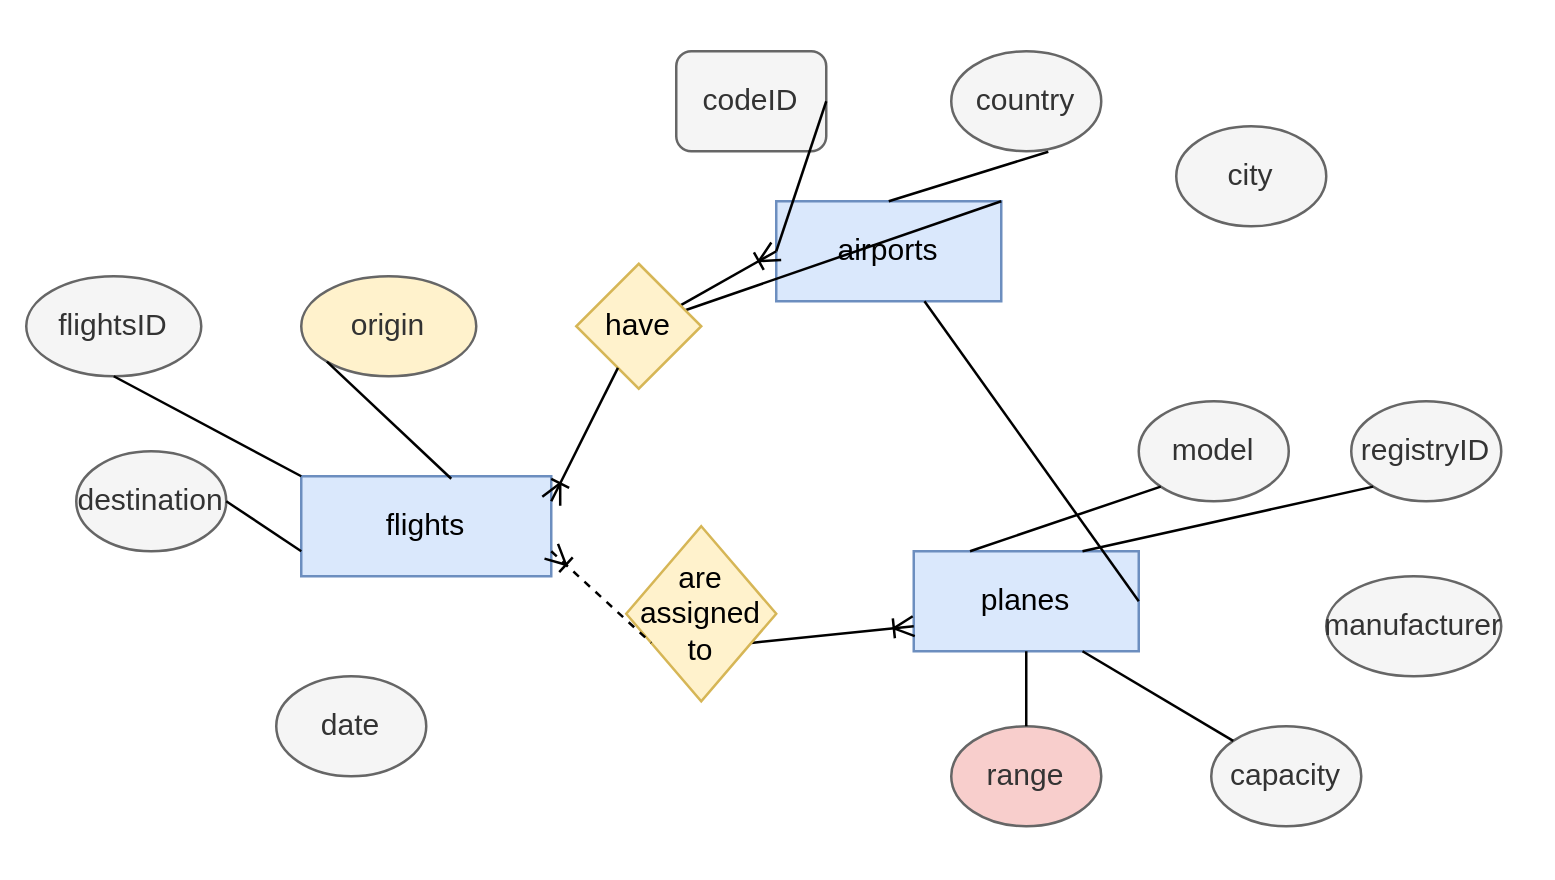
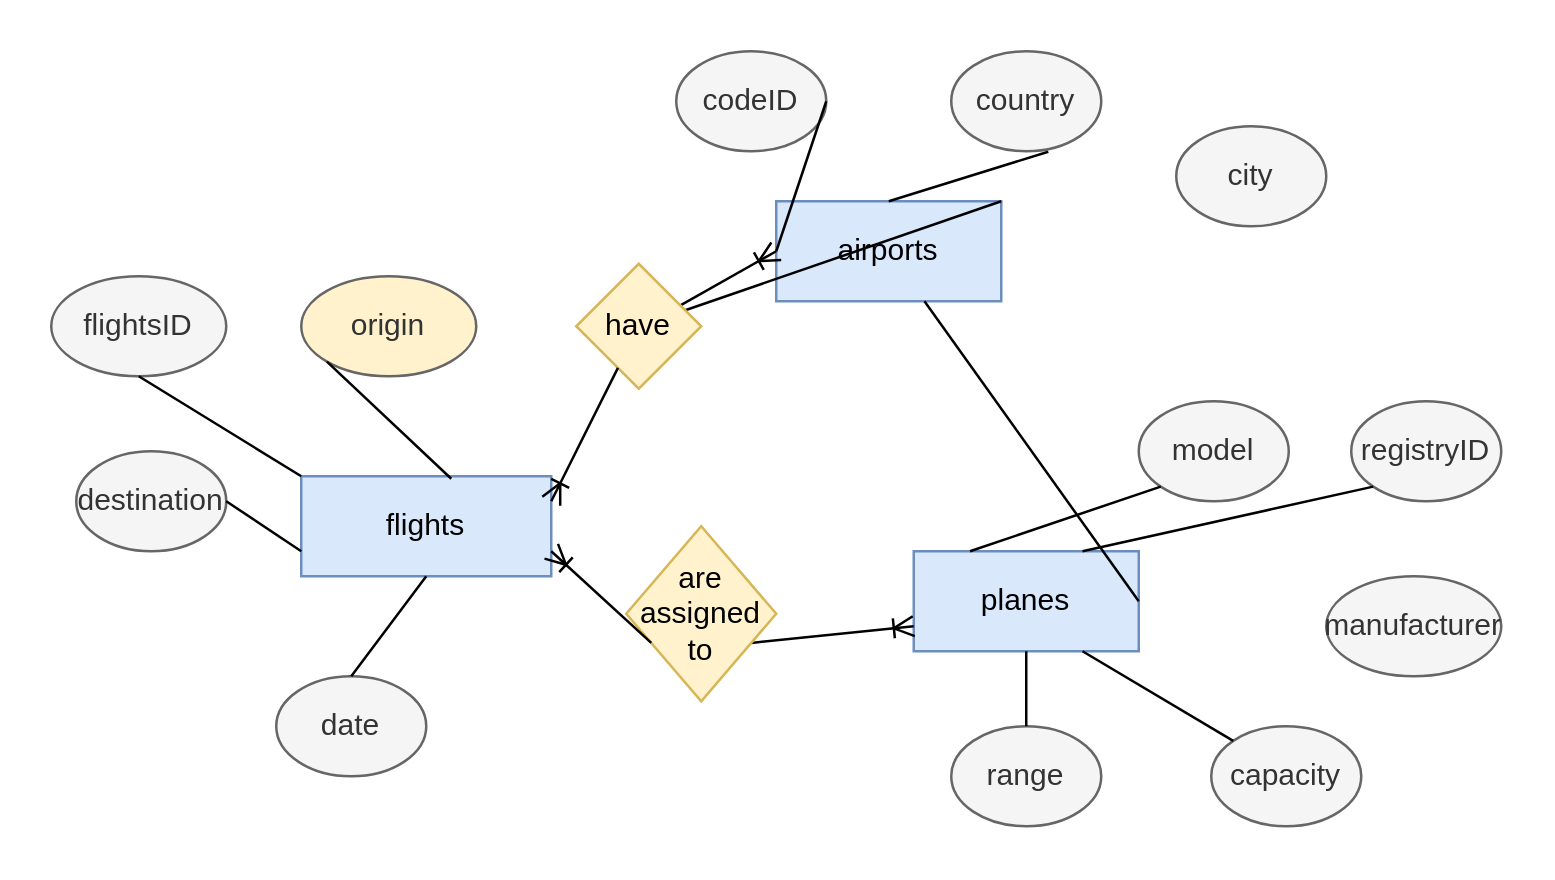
node "codeID": shape rounded rectangle -> ellipse
node "flightsID": moved (114, 326) -> (139, 326)
edge "are assigned to" -> "flights": style dashed -> solid
edge "flights" -- "date": added
node "range": fillcolor #f8cecc -> #f5f5f5
